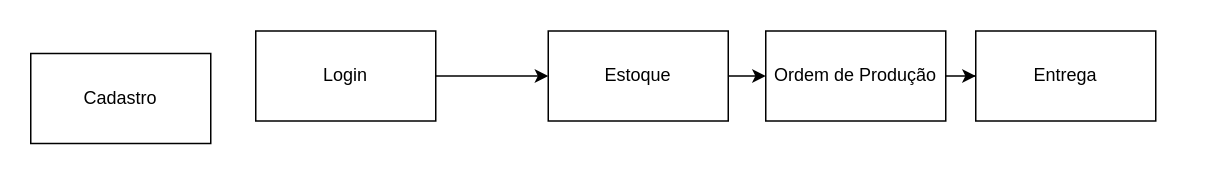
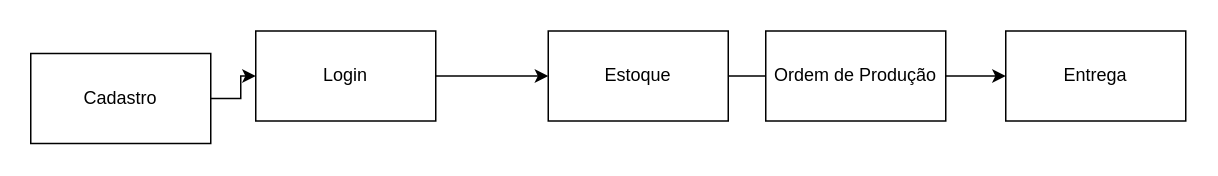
edge "Estoque" -> "Ordem de Produção": arrowhead classic -> none
node "Entrega": moved (1066, 76) -> (1096, 76)
edge "Cadastro" -> "Login": added
